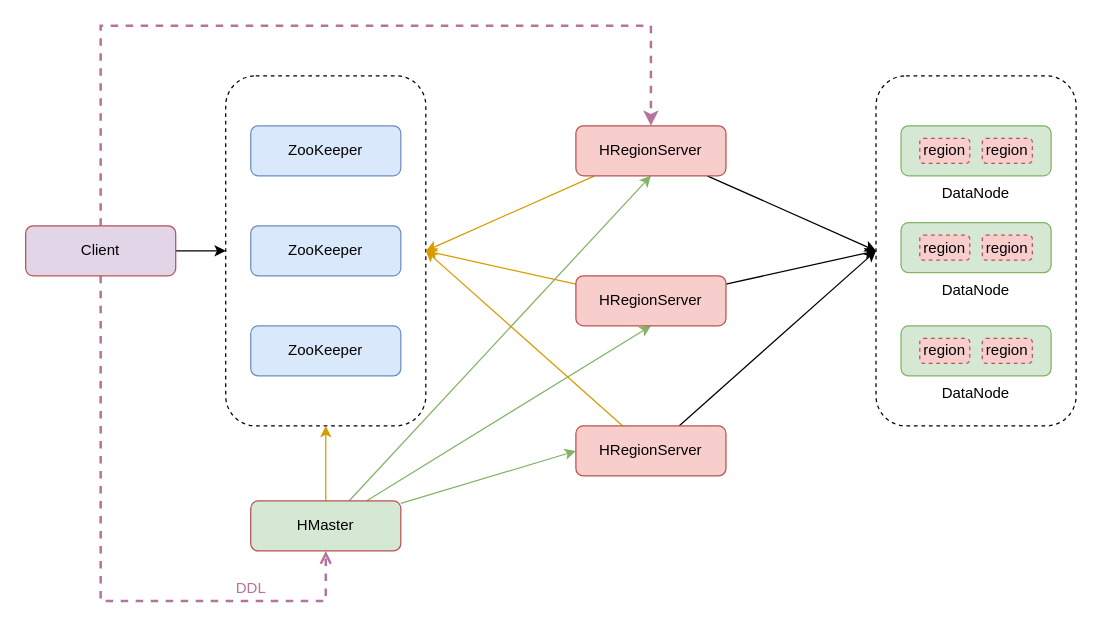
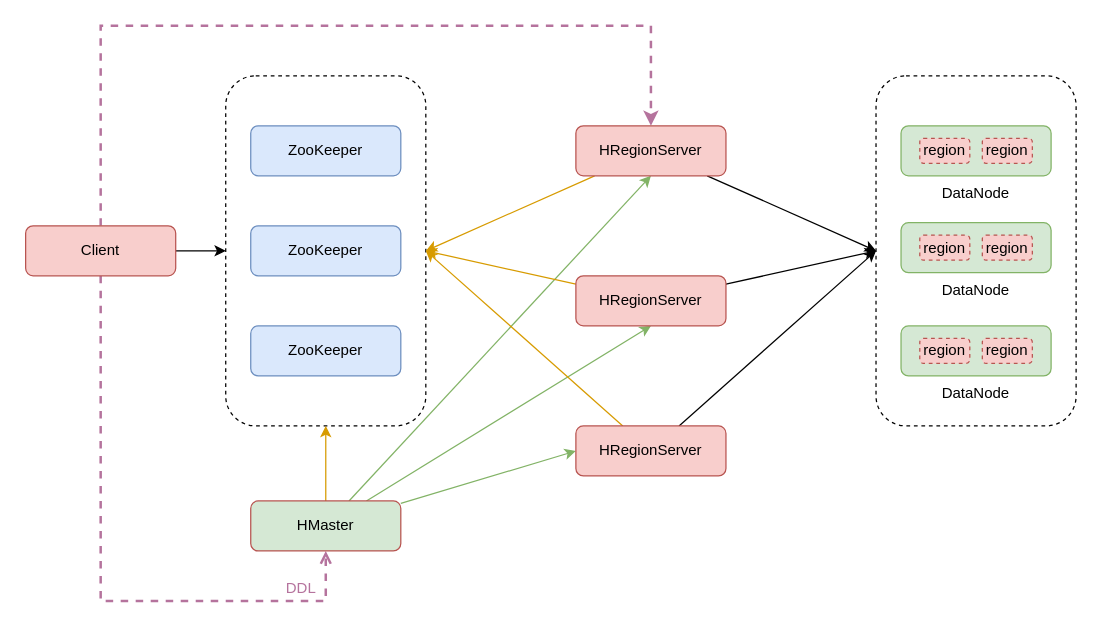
node "Client": fillcolor #e1d5e7 -> #f8cecc
node "DDL": moved (251, 588) -> (301, 588)
